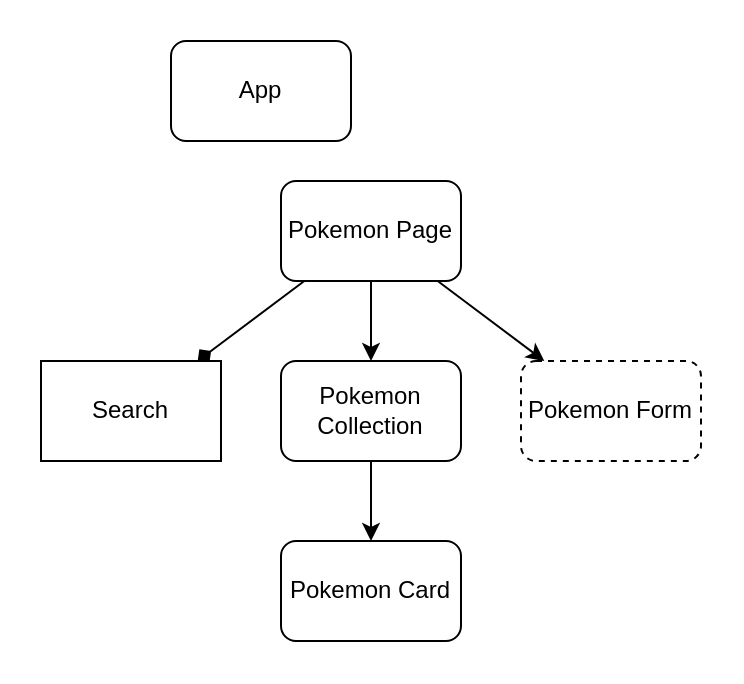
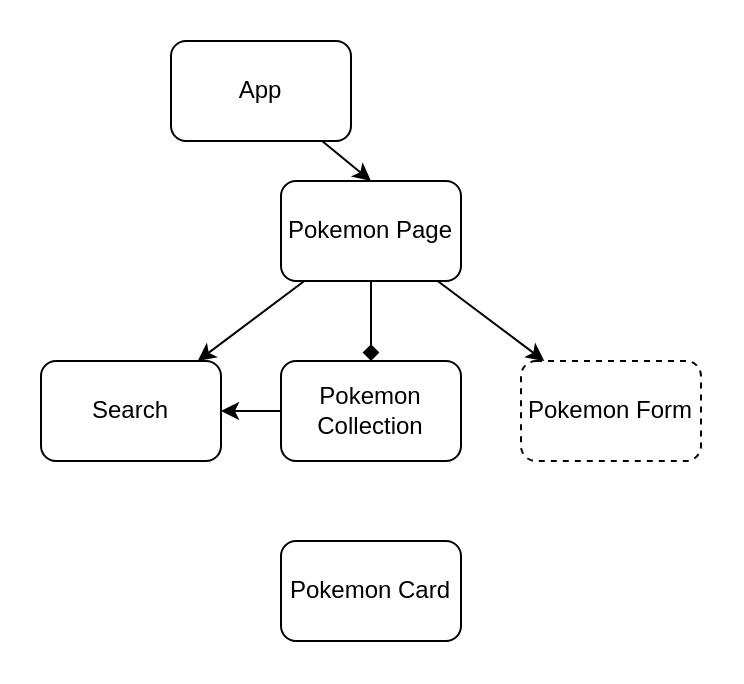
edge "App" -> "Pokemon Page": added
edge "Pokemon Page" -> "Pokemon Collection": arrowhead classic -> diamond
edge "Pokemon Page" -> "Search": arrowhead diamond -> classic
node "Search": shape rectangle -> rounded rectangle
edge "Pokemon Collection" -> "Pokemon Card": now "Pokemon Collection" -> "Search"
